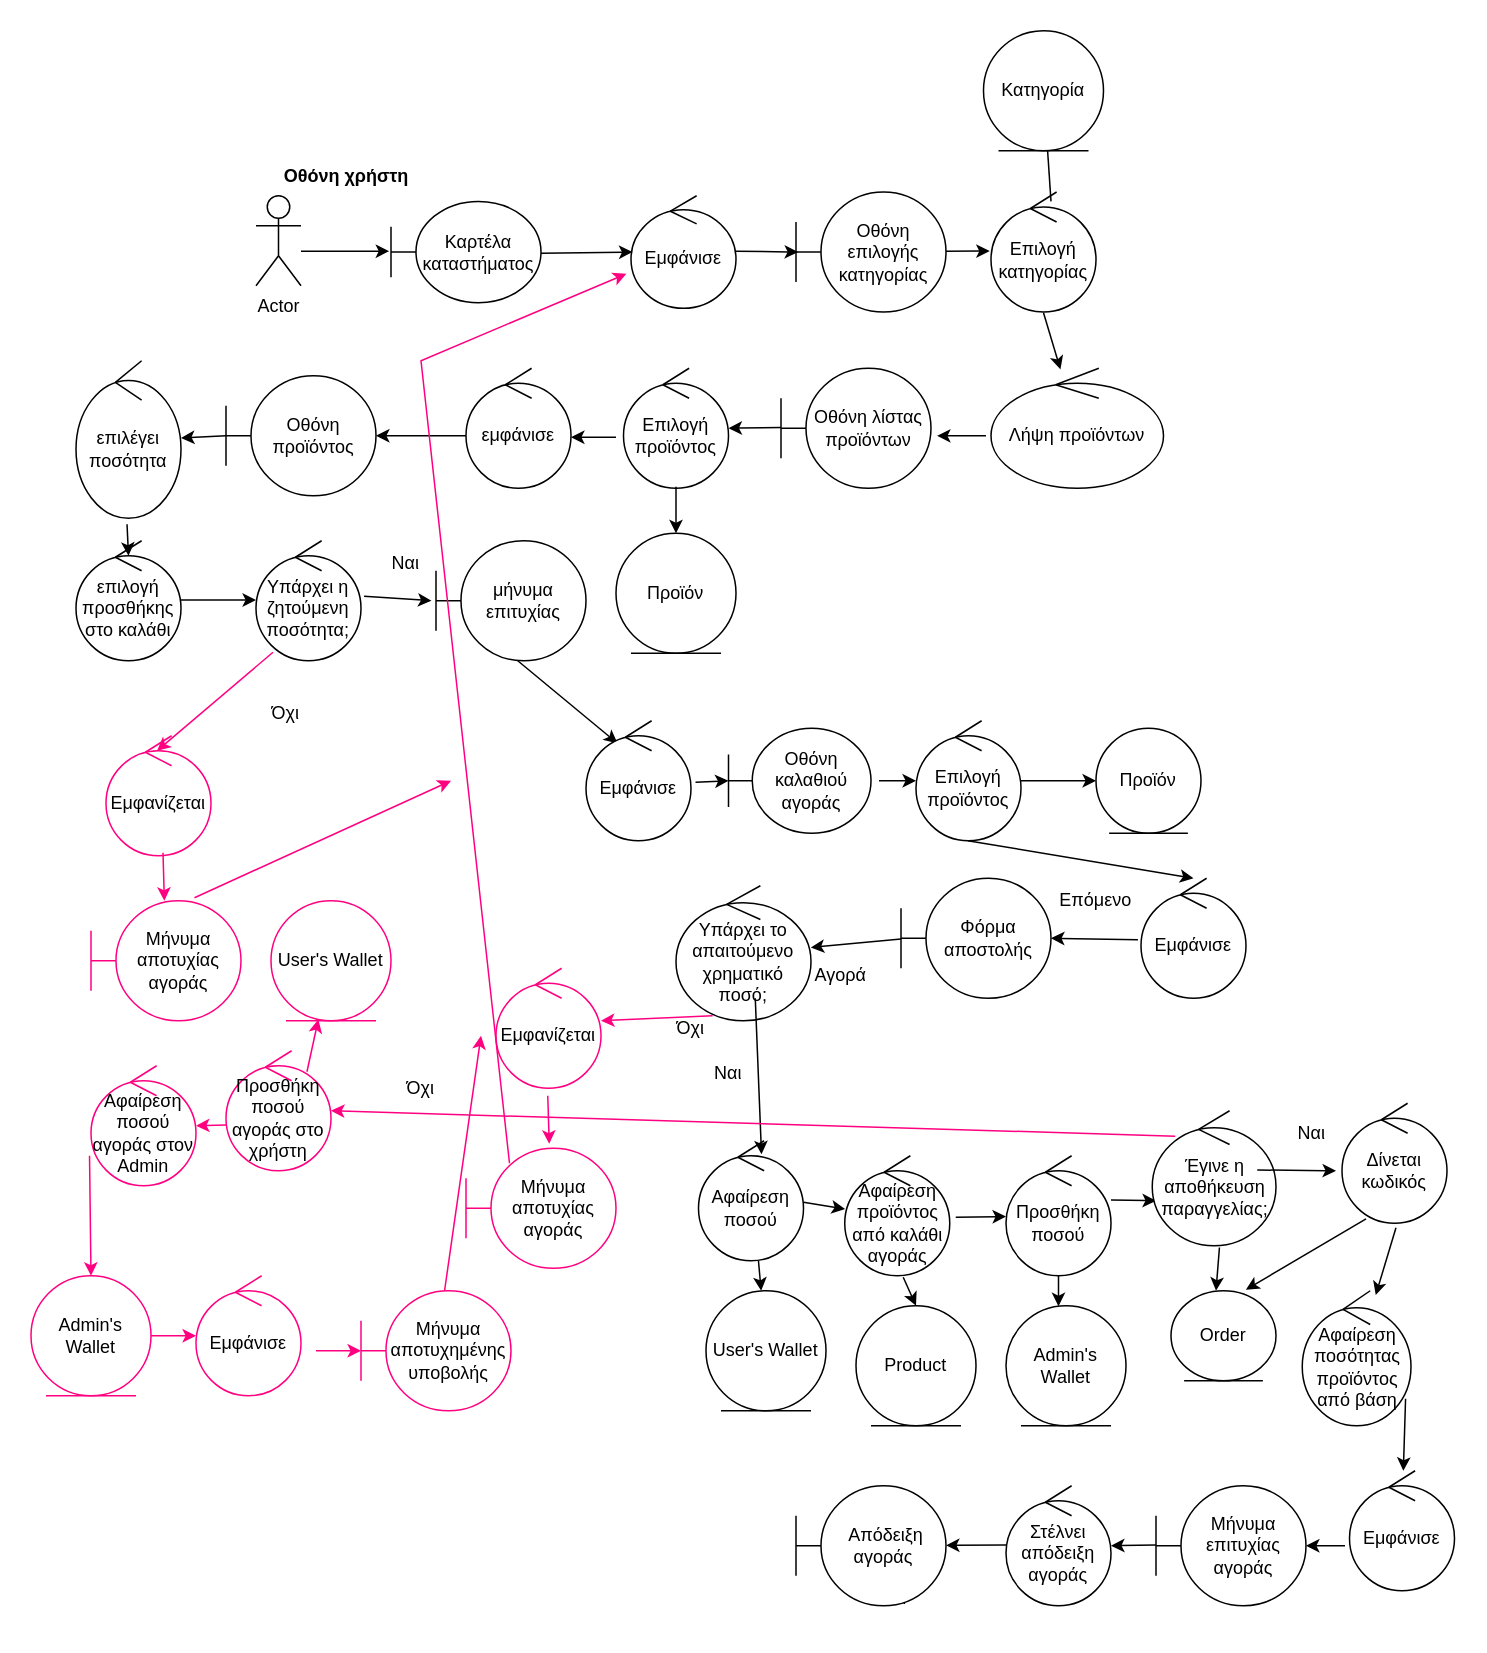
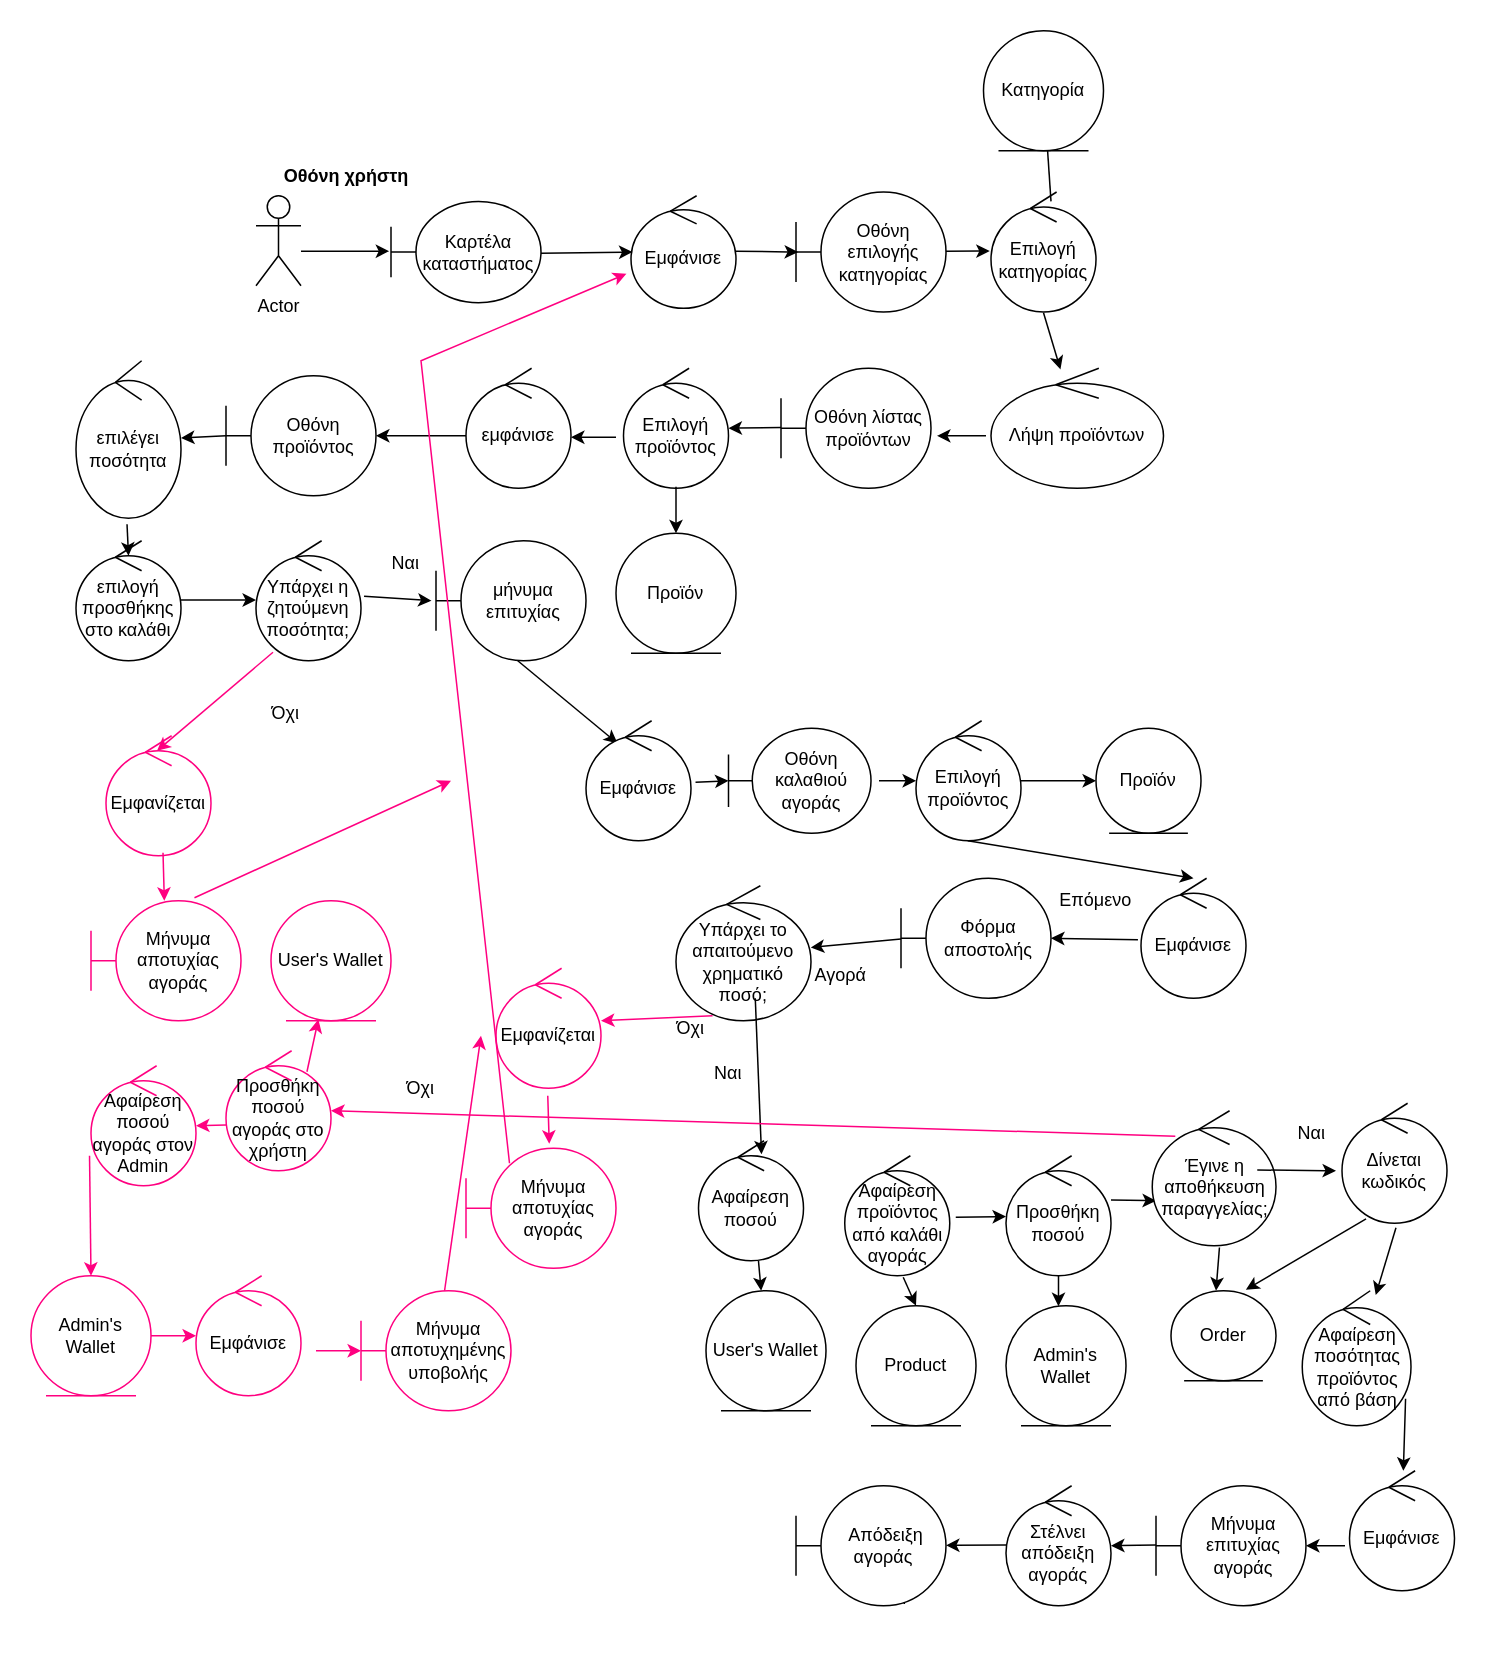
edge "Αφαίρεση ποσού" -> "Αφαίρεση προϊόντος από καλάθι αγοράς": removed
